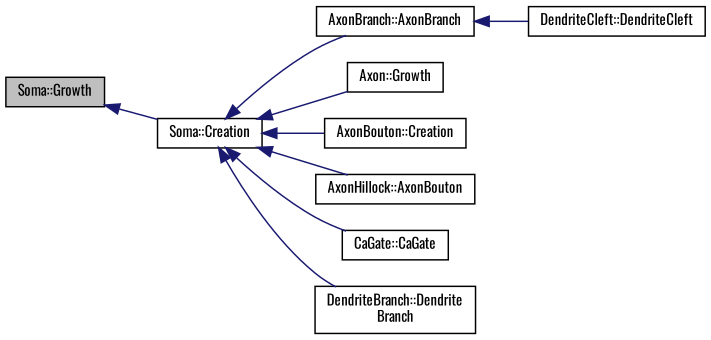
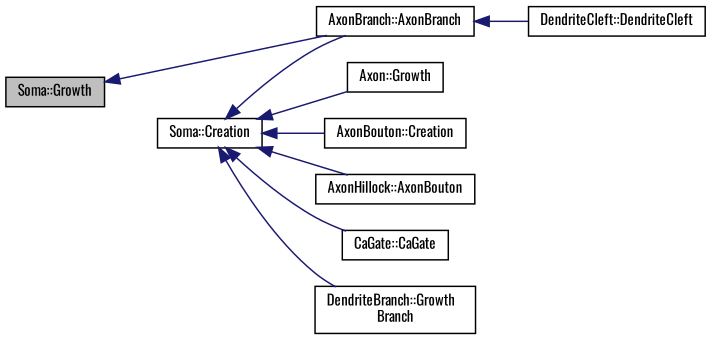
edge "Soma::Creation" -> "Soma::Growth": now "AxonBranch::AxonBranch" -> "Soma::Growth"
node "DendriteBranch::Dendrite Branch": label "DendriteBranch::Dendrite Branch" -> "DendriteBranch::Growth Branch"
